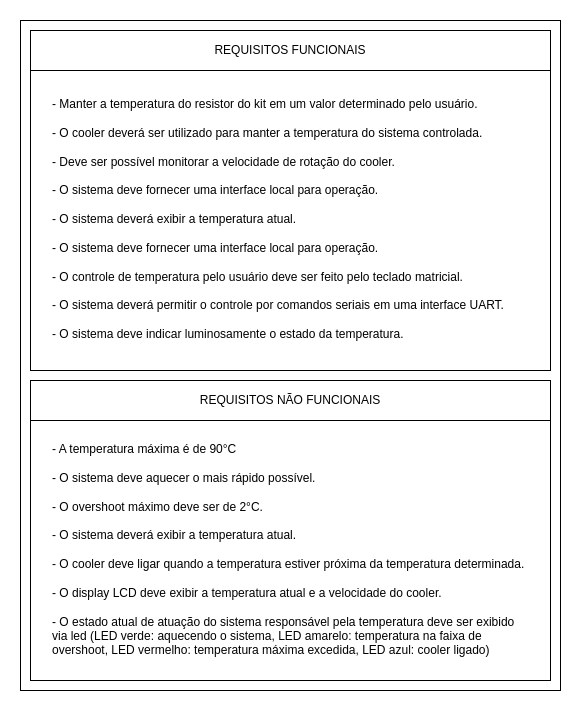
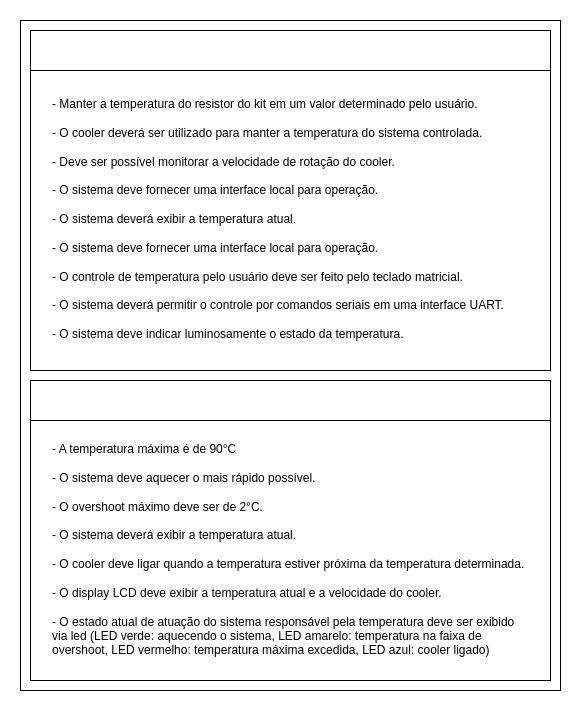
node "REQUISITOS FUNCIONAIS": removed
node "REQUISITOS NÃO FUNCIONAIS": removed
